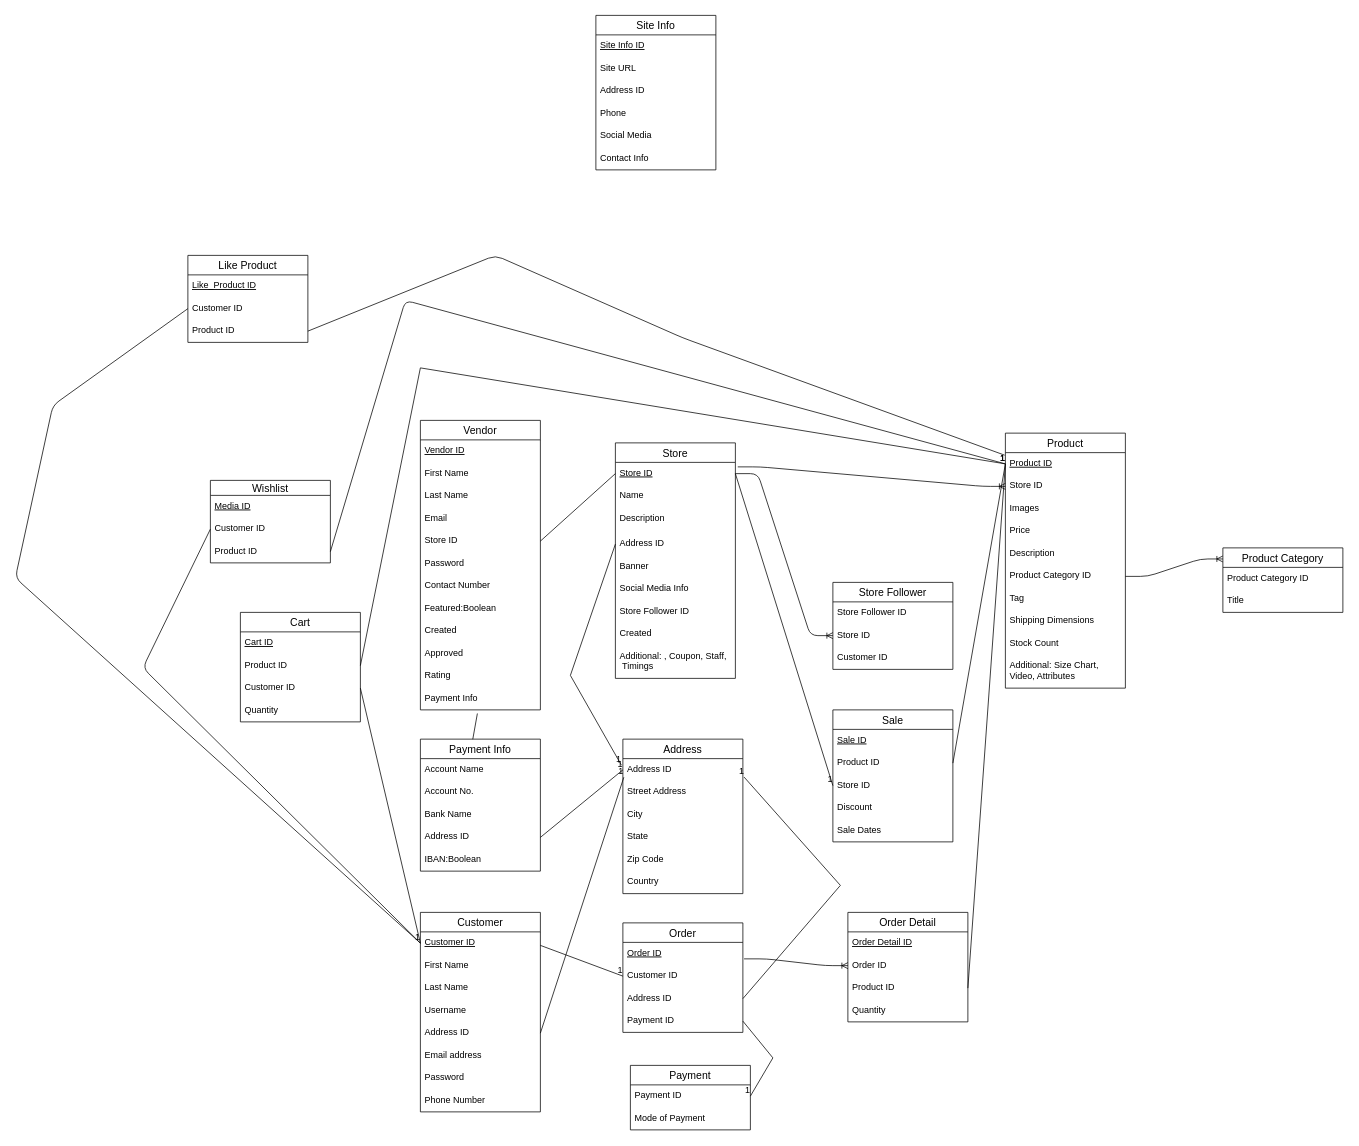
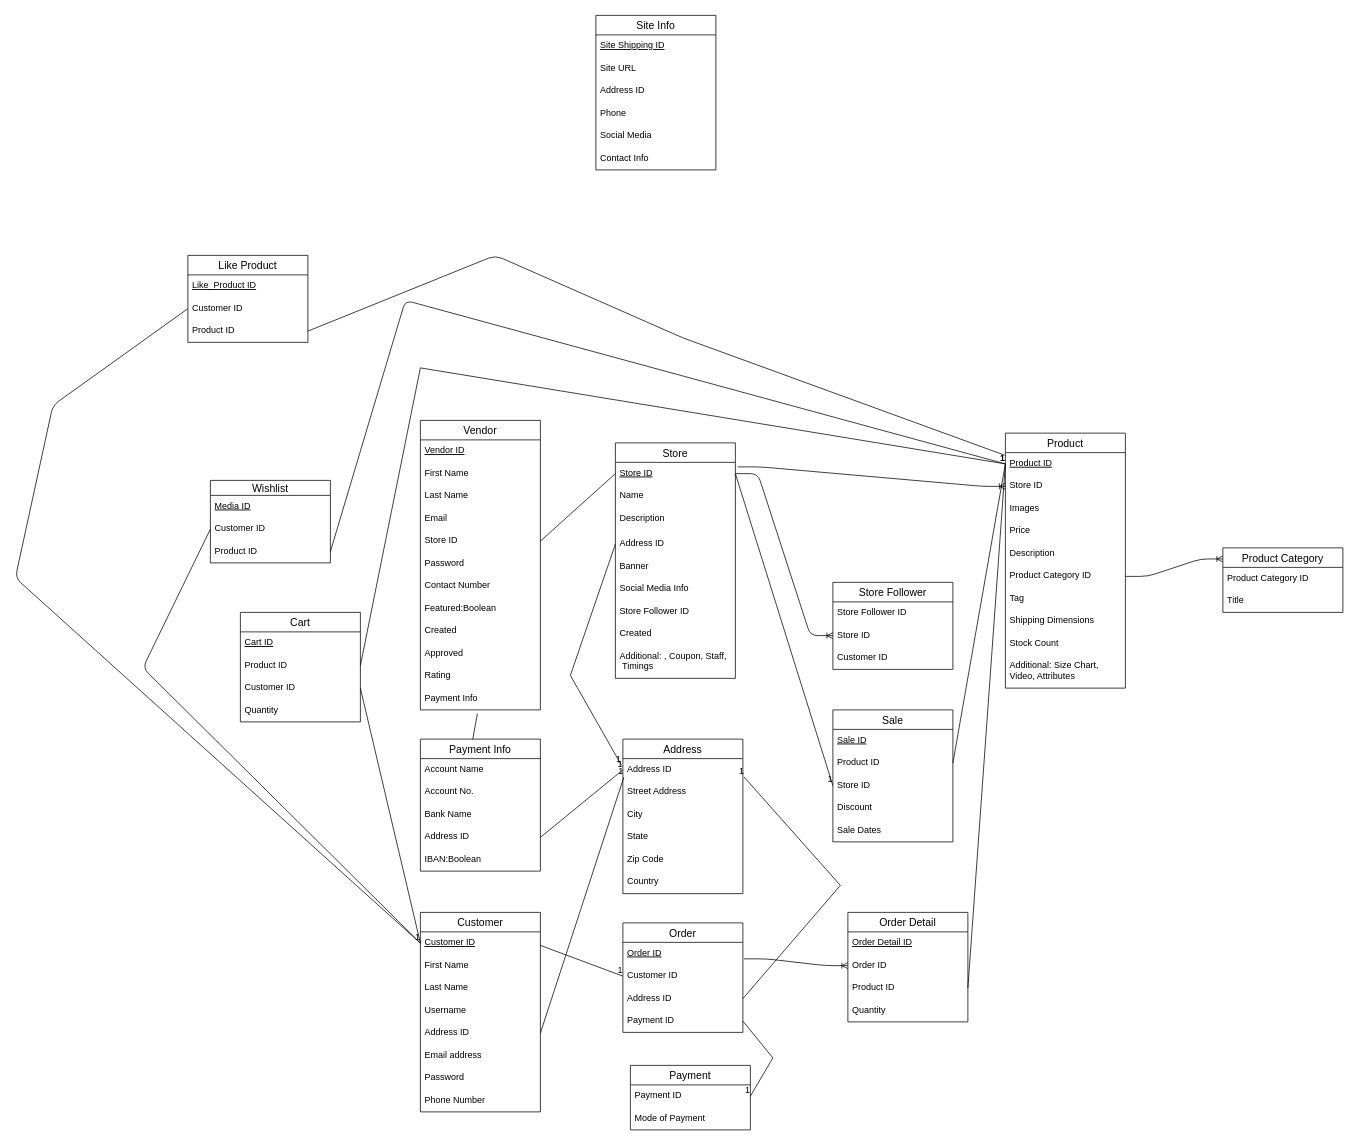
node "Site Info ID": label "Site Info ID" -> "Site Shipping ID"
